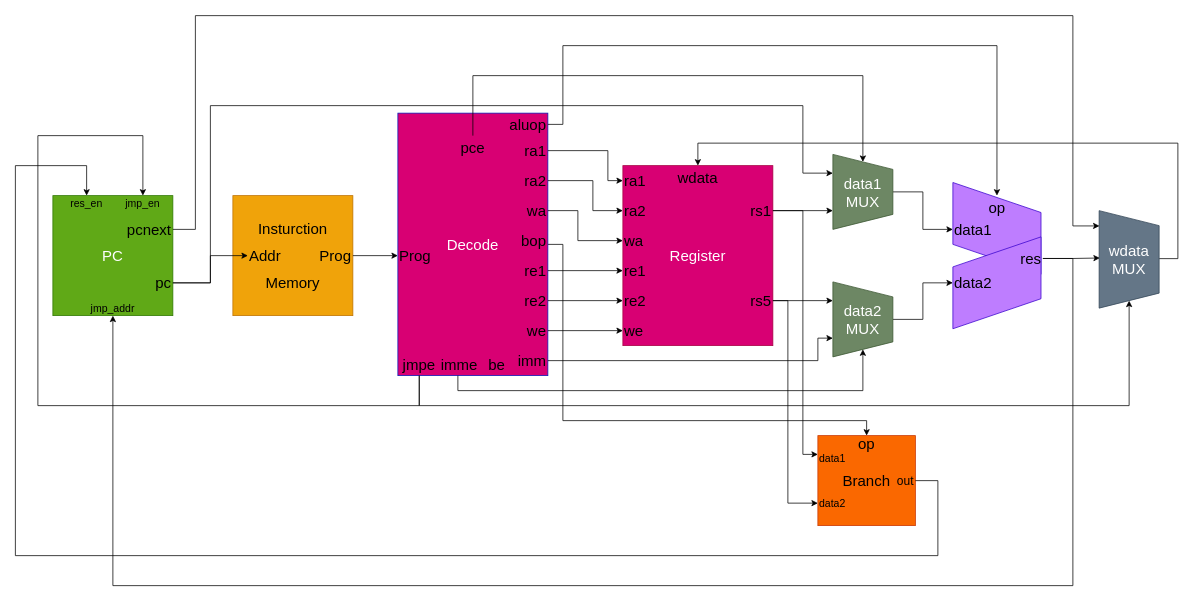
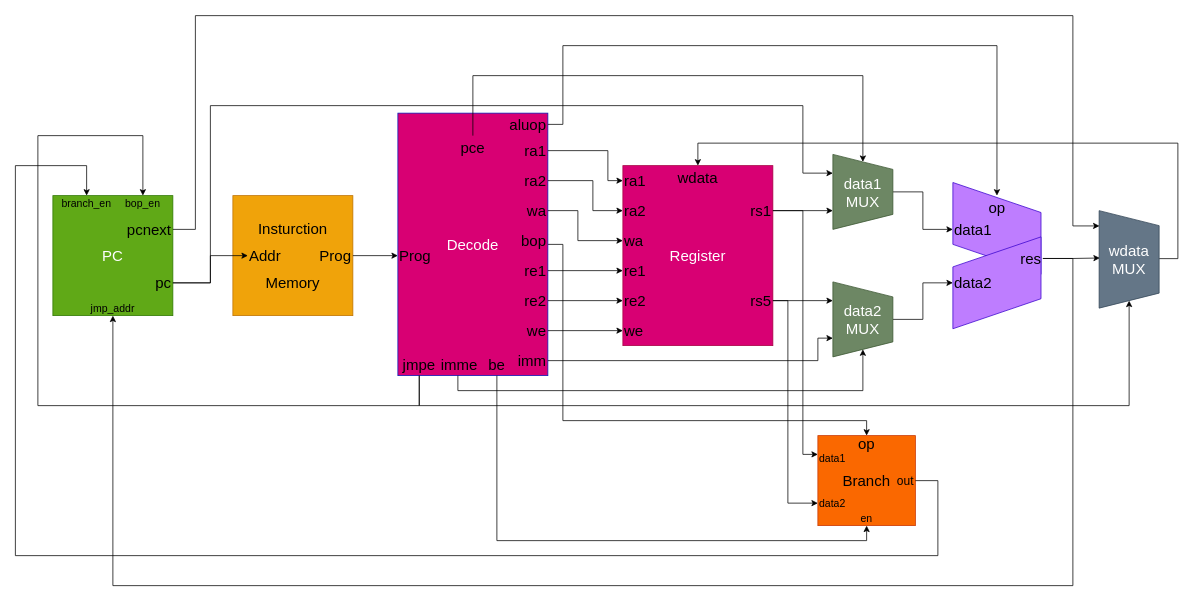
node "res_en": label "res_en" -> "branch_en"
node "jmp_en": label "jmp_en" -> "bop_en"
node "en": added
edge "be" -> "en": added
